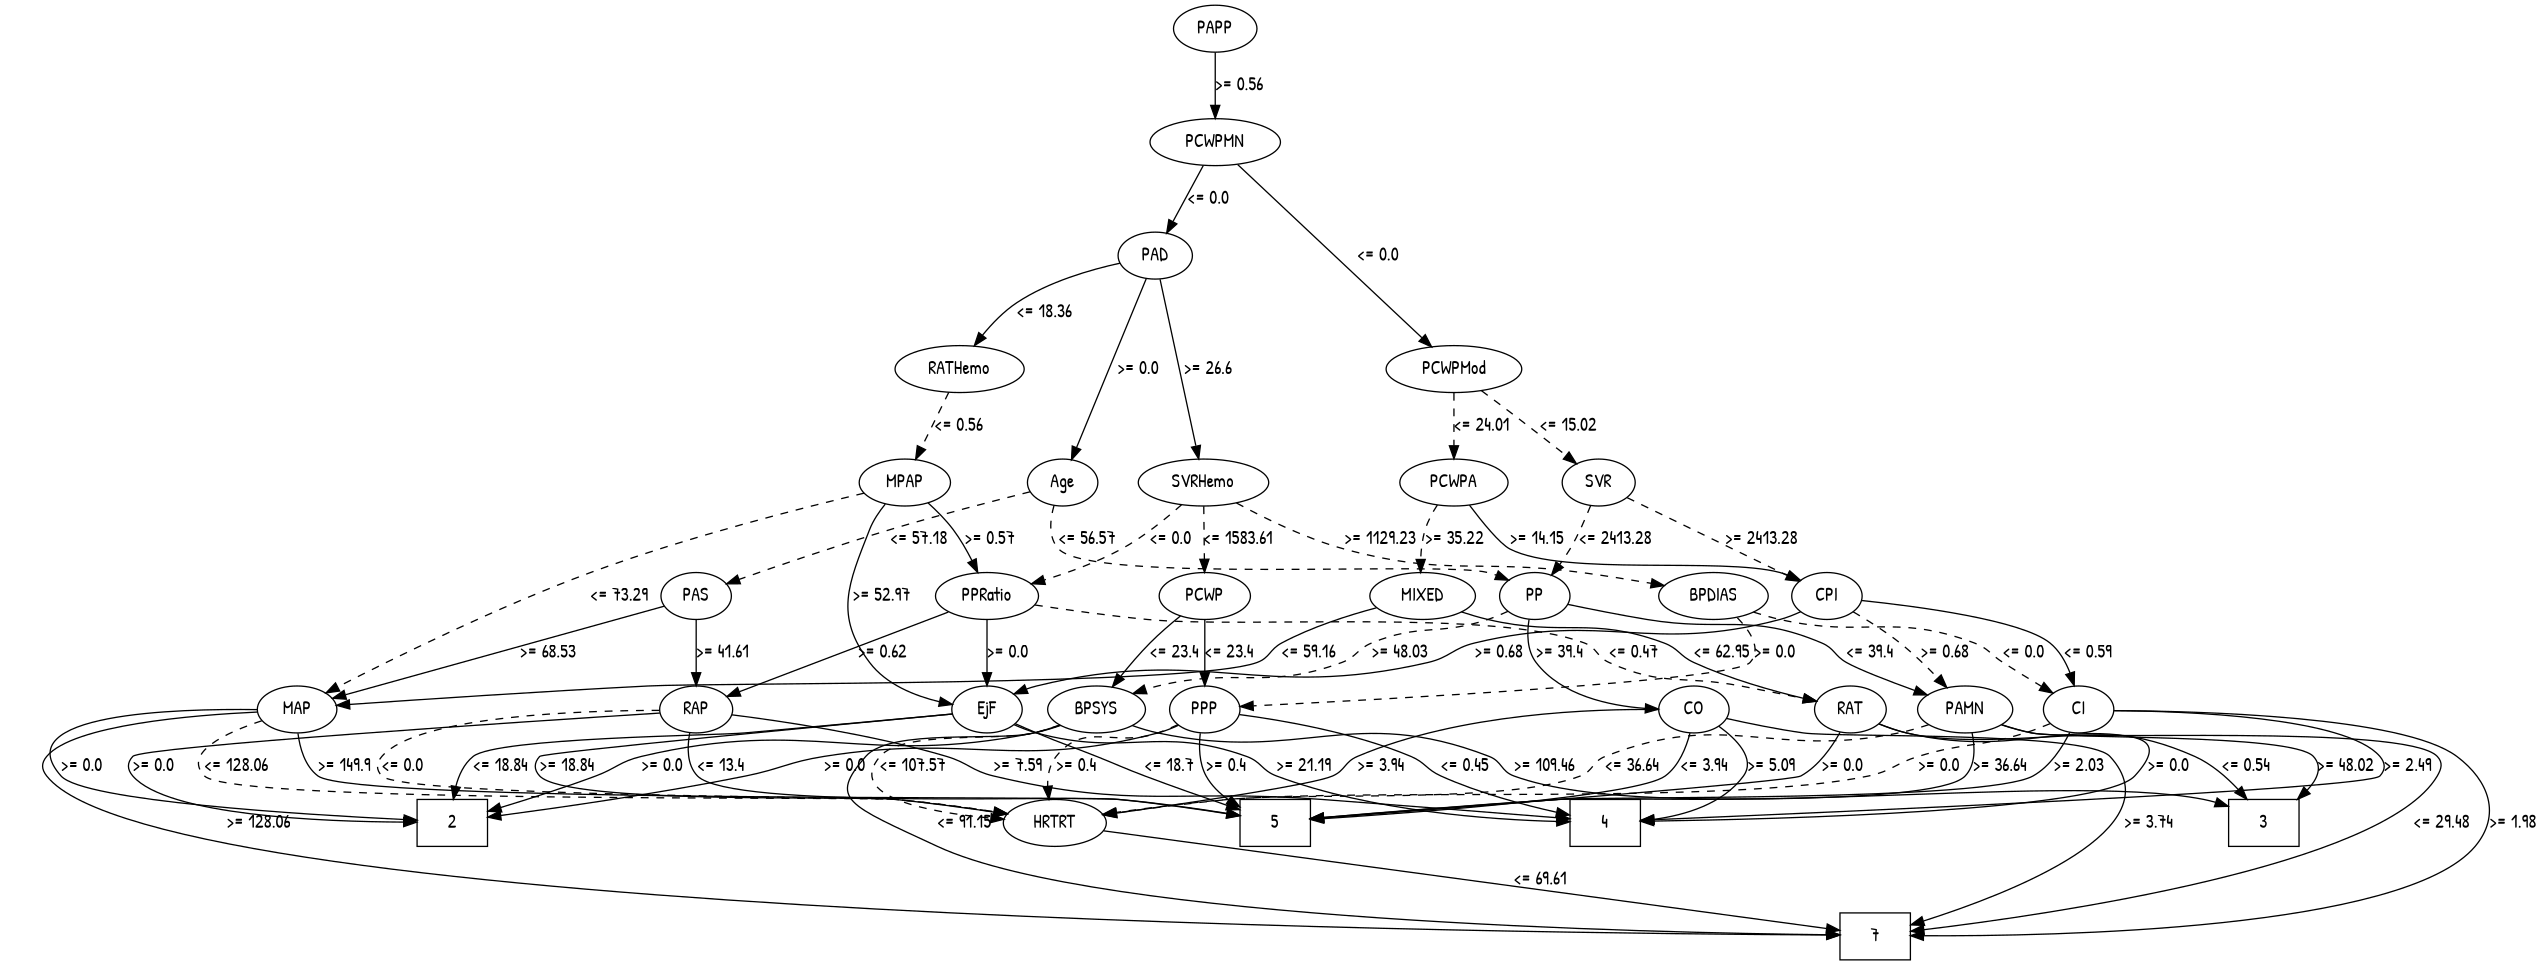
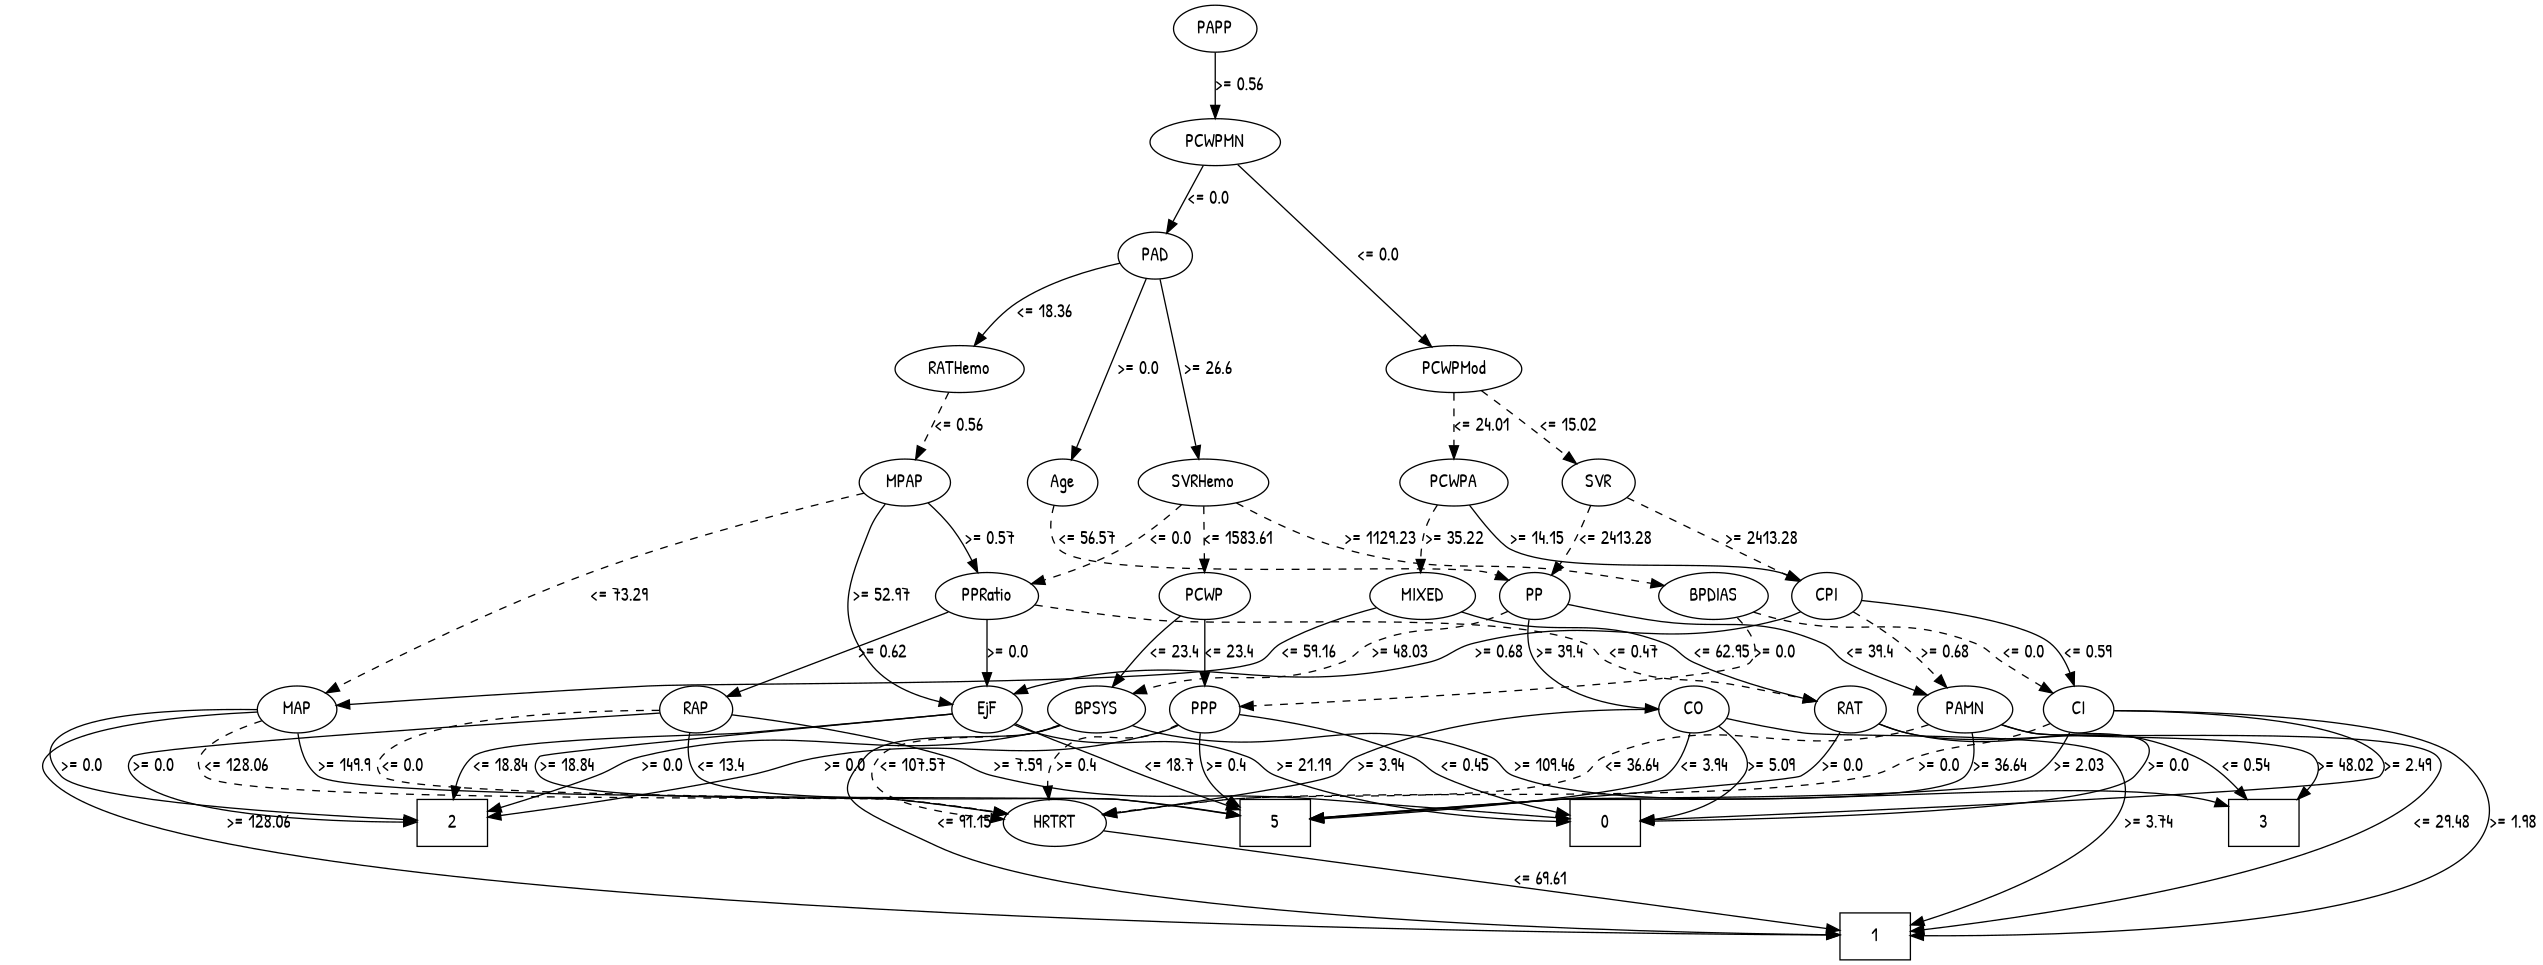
node "PAS": removed
node "4": label "4" -> "0"
node "7": label "7" -> "1"
